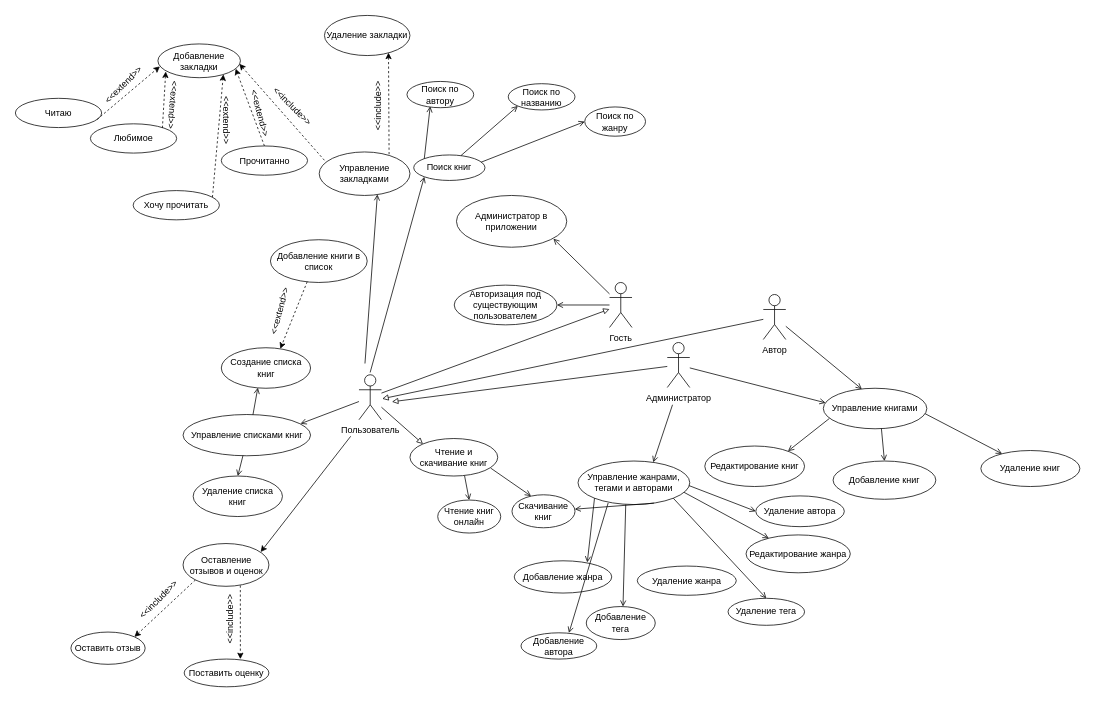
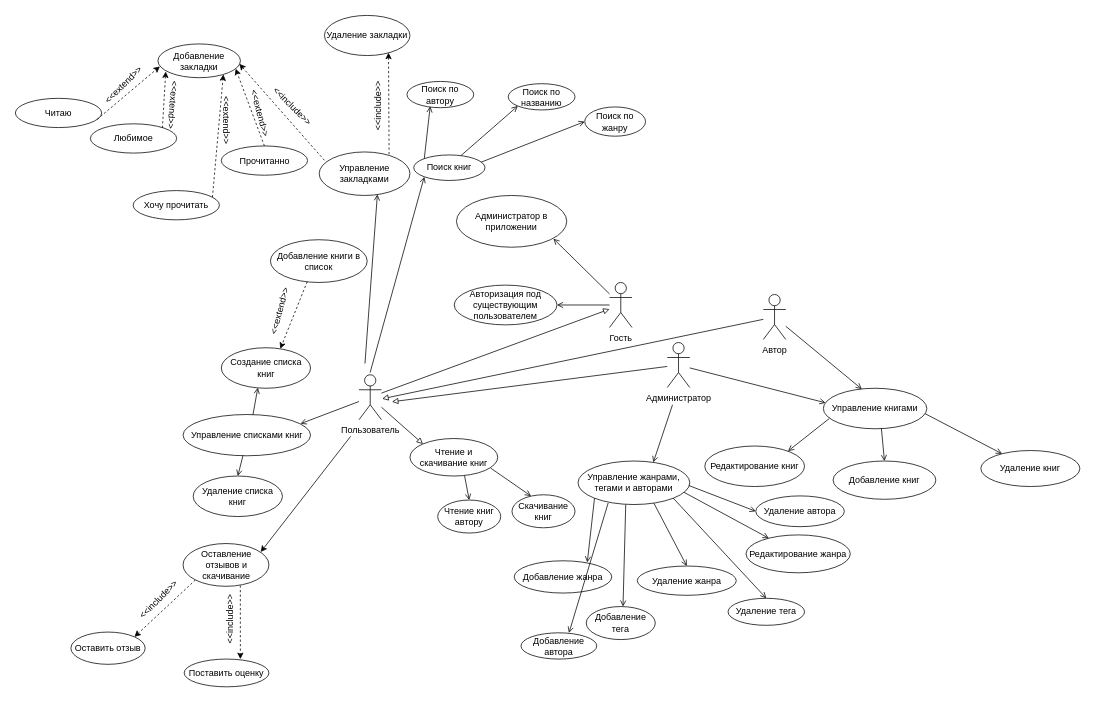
edge "Управление жанрами, тегами и авторами" -> "Скачивание книг": now "Управление жанрами, тегами и авторами" -> "Удаление жанра"
node "Чтение книг онлайн": label "Чтение книг онлайн" -> "Чтение книг автору"
node "Оставление отзывов и оценок": label "Оставление отзывов и оценок" -> "Оставление отзывов и скачивание"
